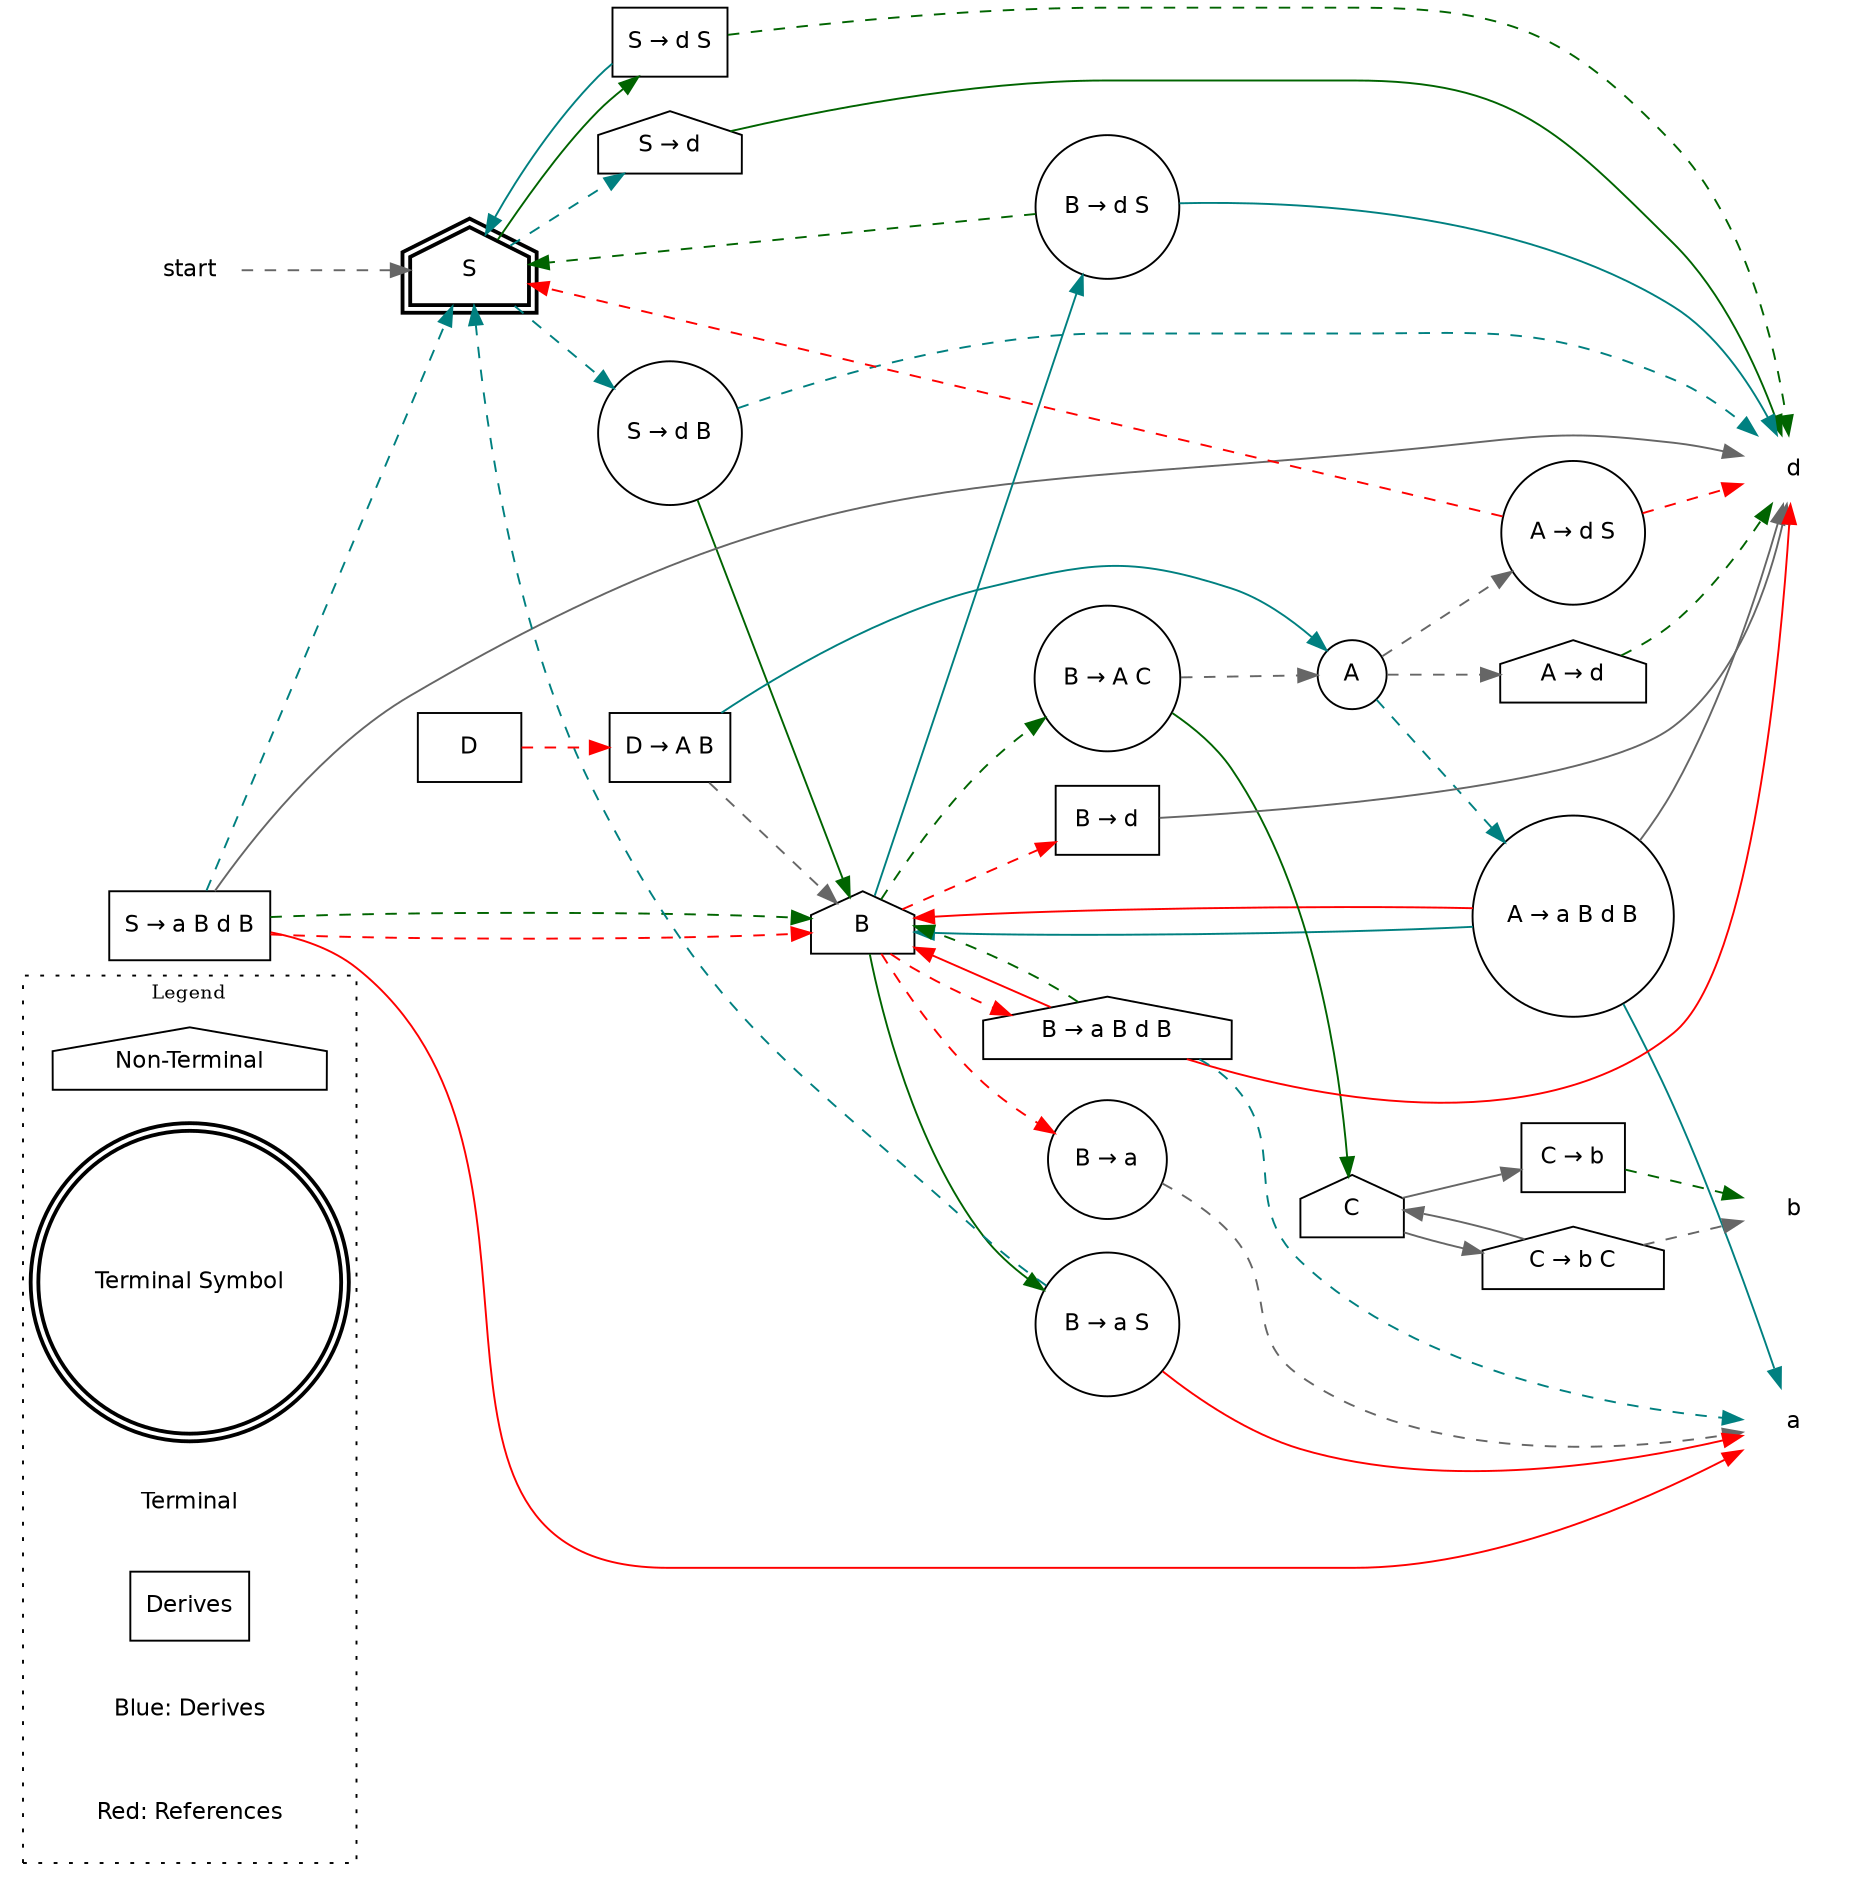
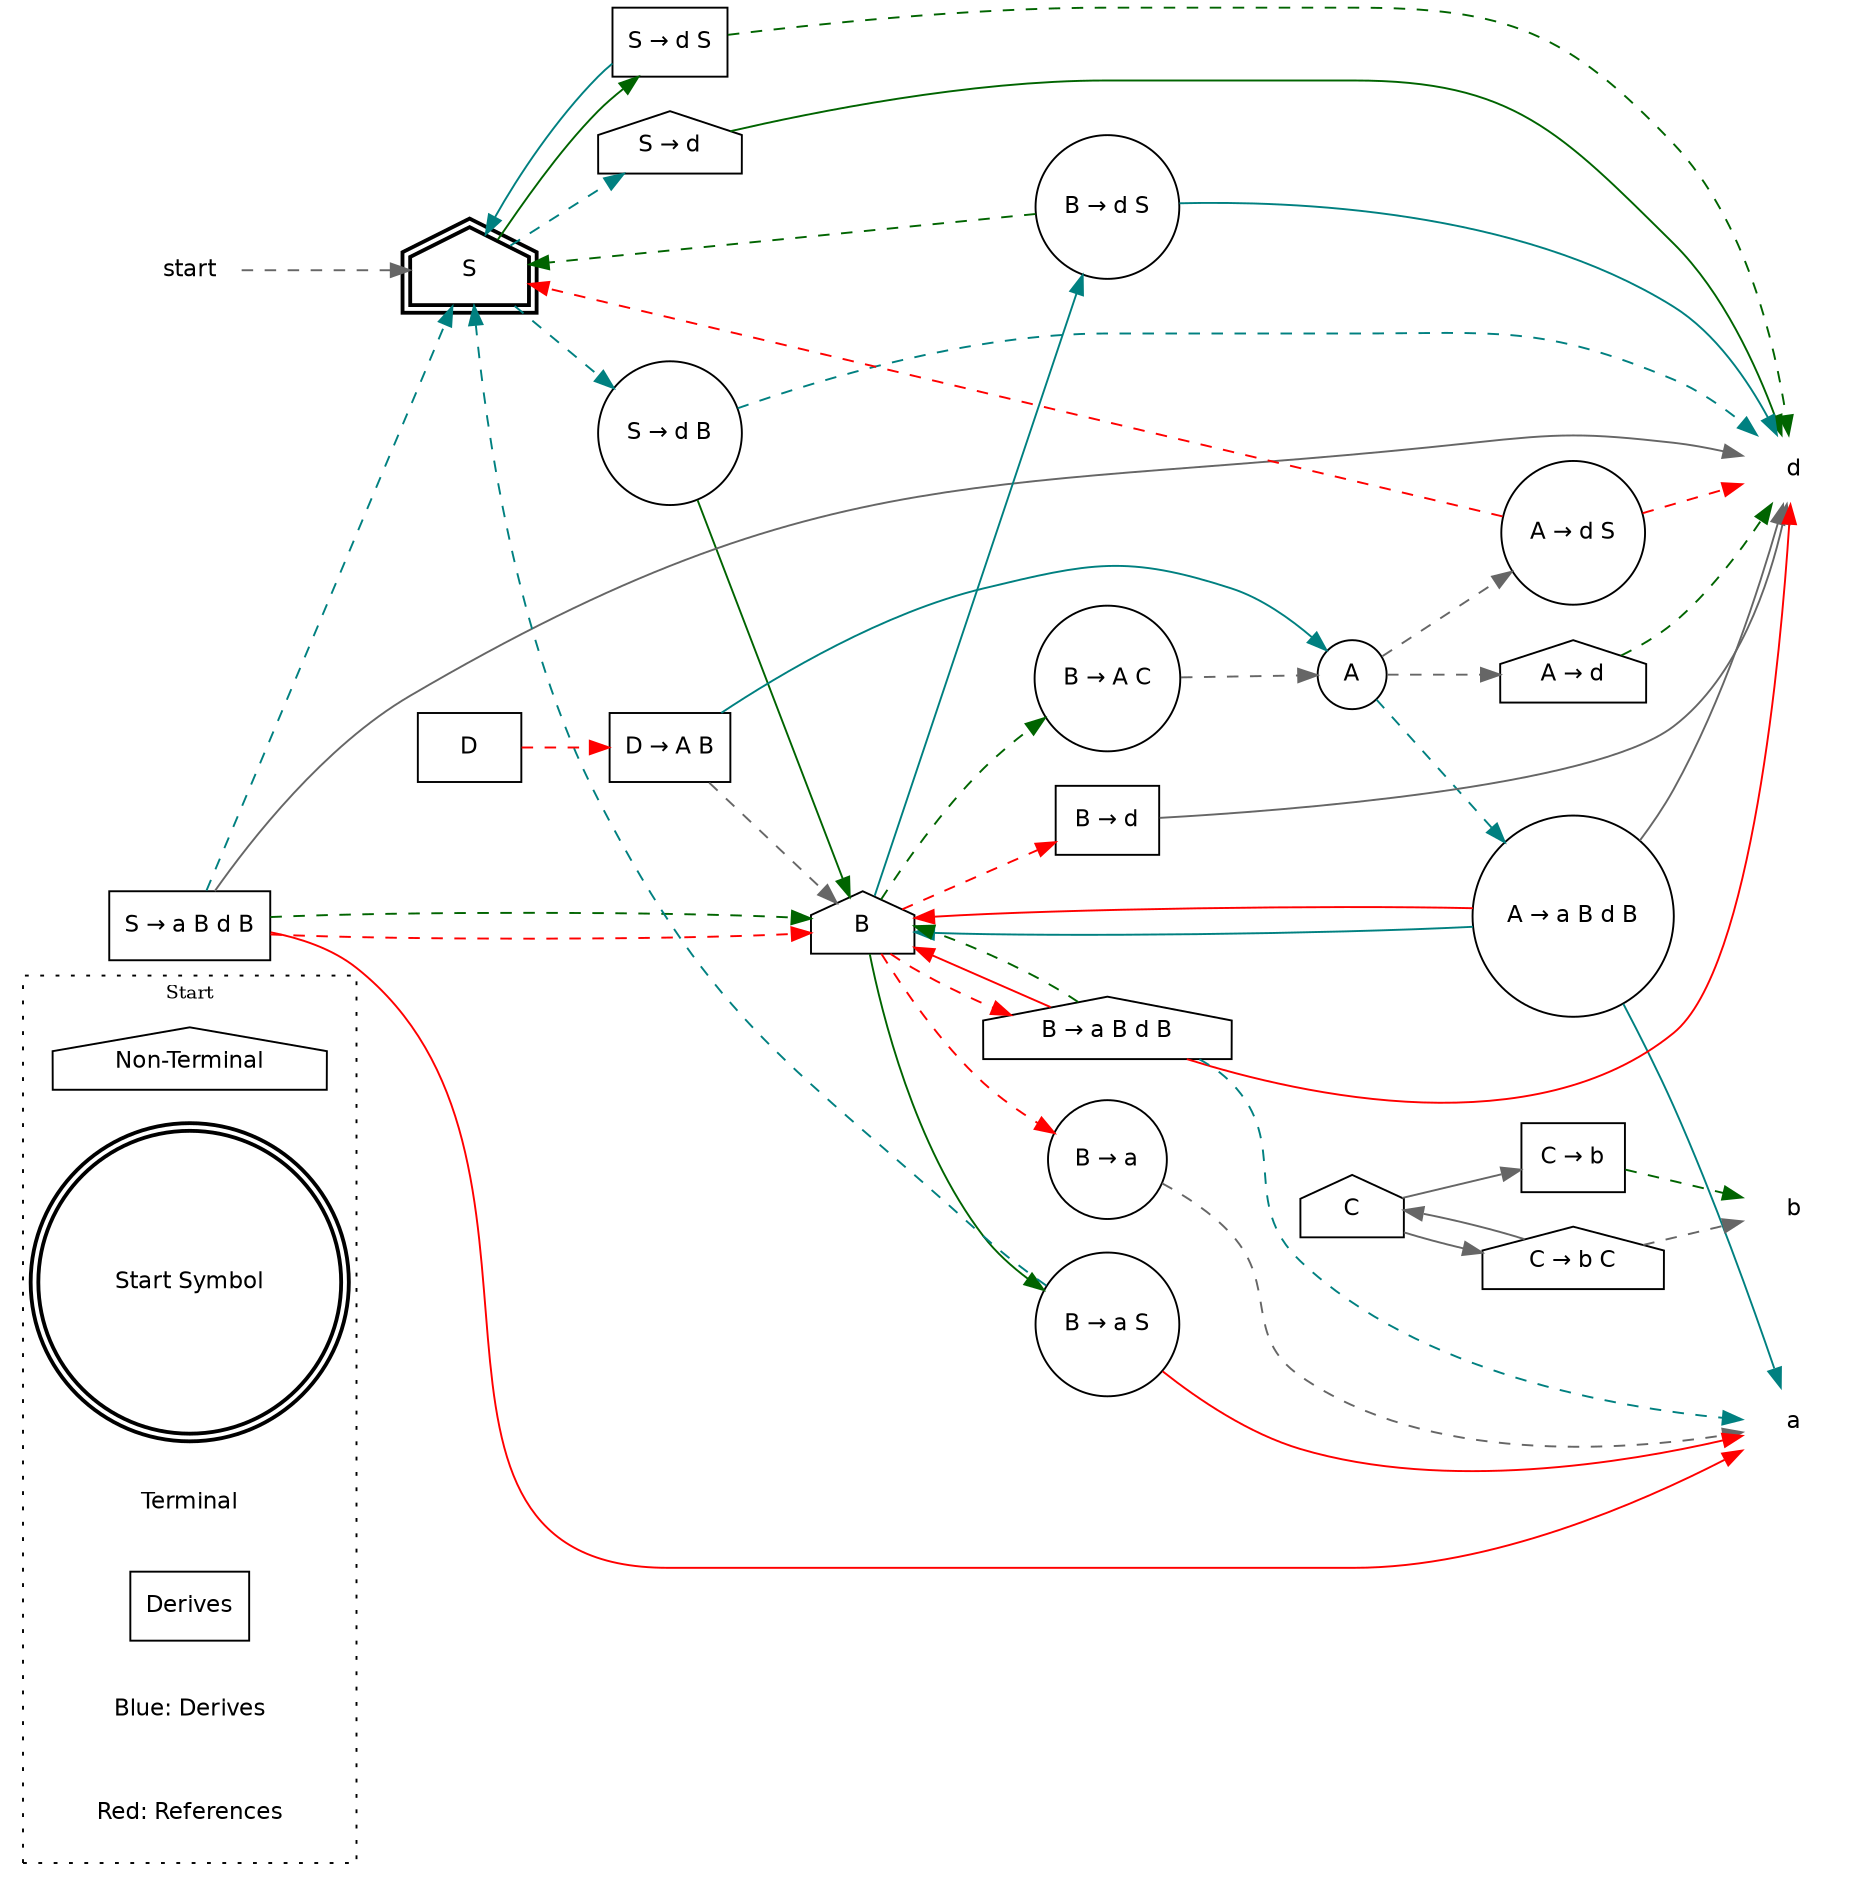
edge "B → A C" -> "C": removed
cluster "Legend": label "Legend" -> "Start"
node "Terminal Symbol": label "Terminal Symbol" -> "Start Symbol"
